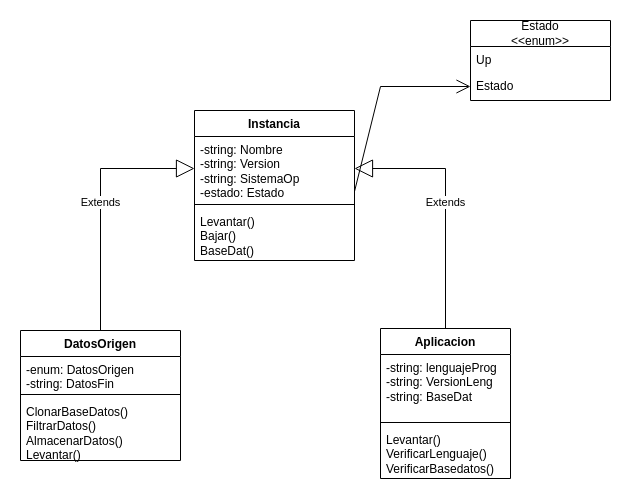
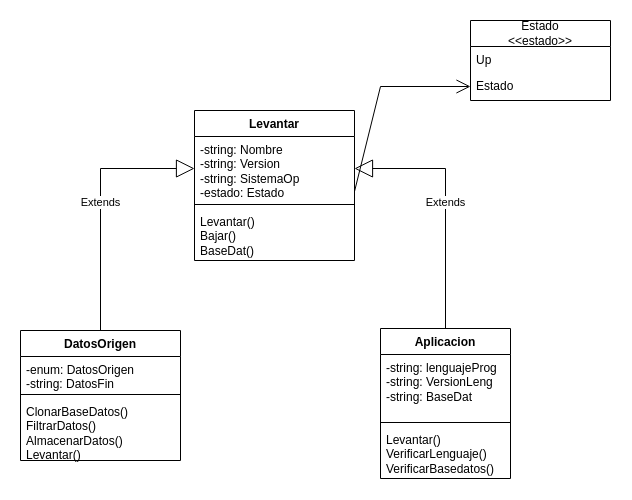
node "Estado <<enum>>": label "Estado <<enum>>" -> "Estado <<estado>>"
node "Instancia": label "Instancia" -> "Levantar"
